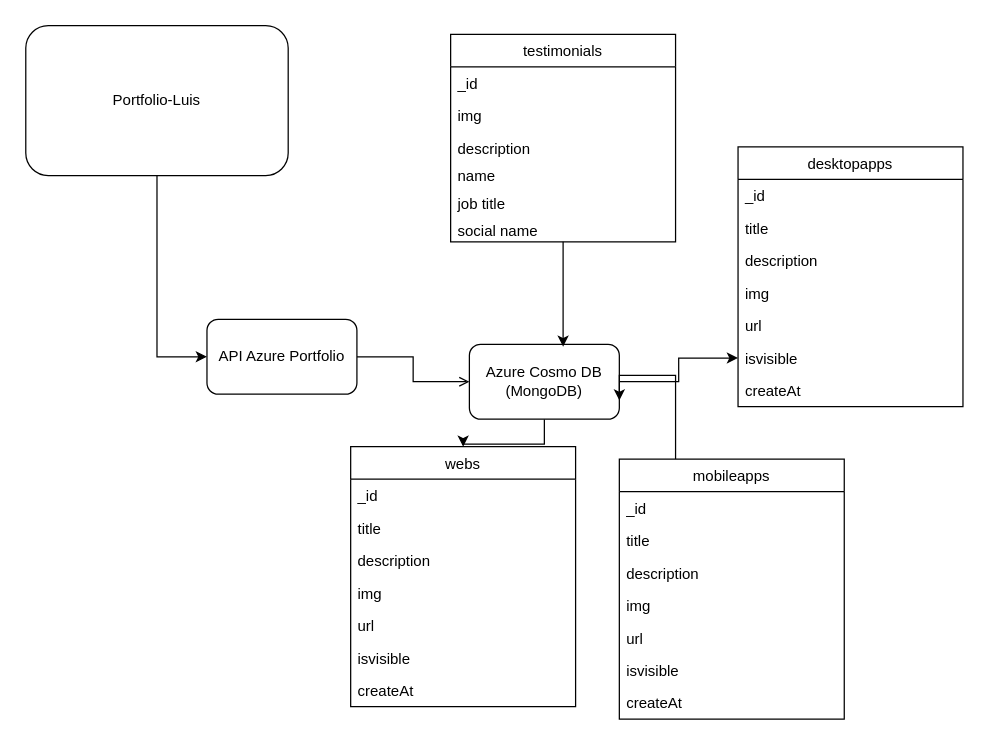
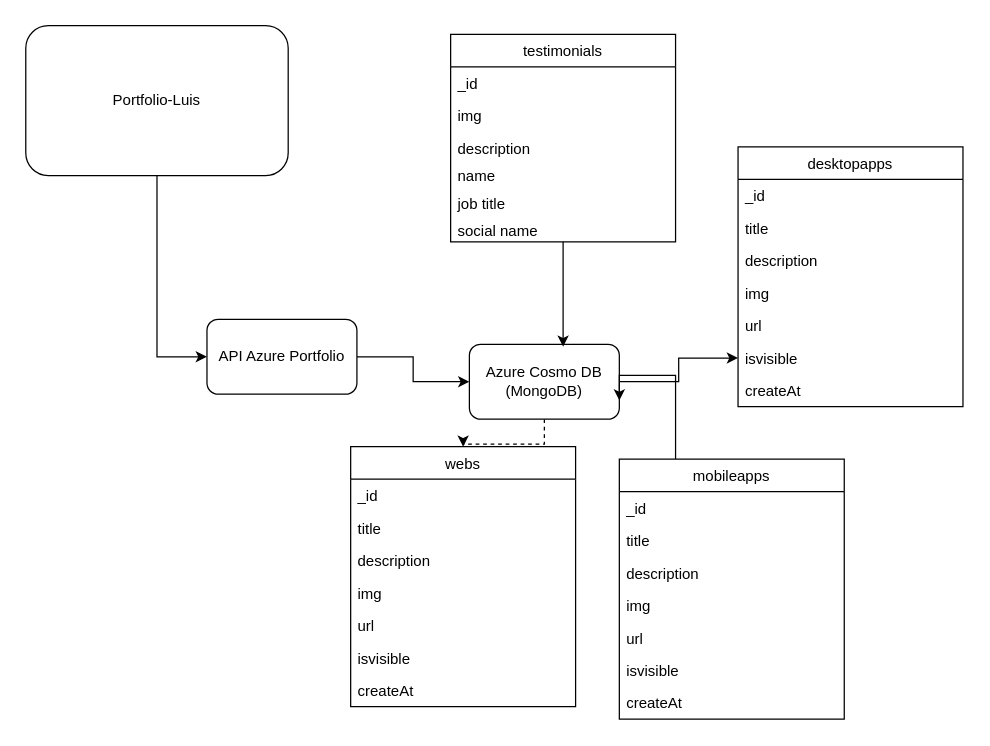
edge "API Azure Portfolio" -> "Azure Cosmo DB (MongoDB)": arrowhead open -> classic
edge "Azure Cosmo DB (MongoDB)" -> "webs": style solid -> dashed
